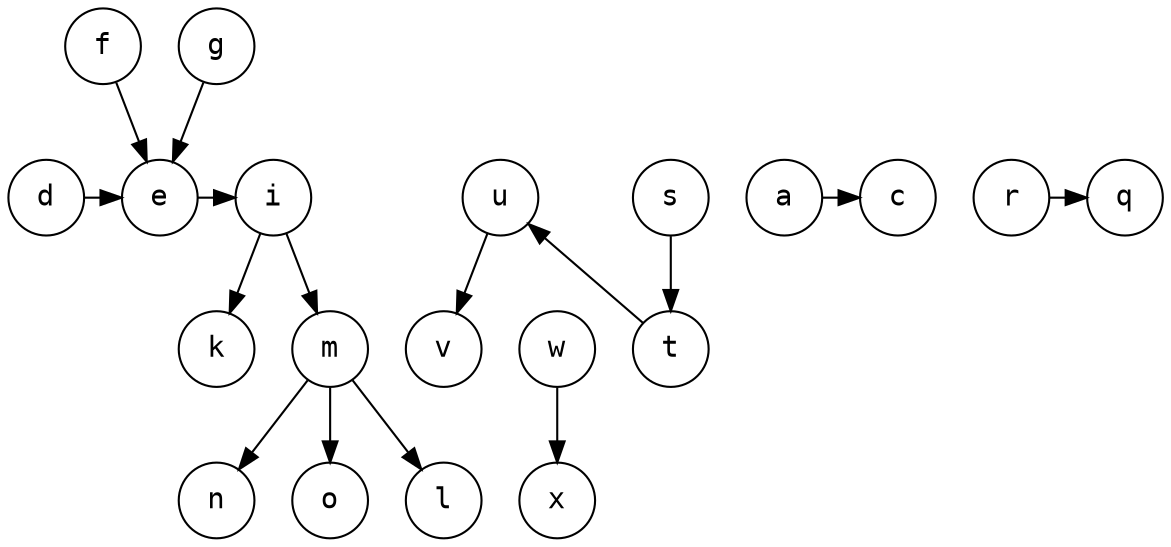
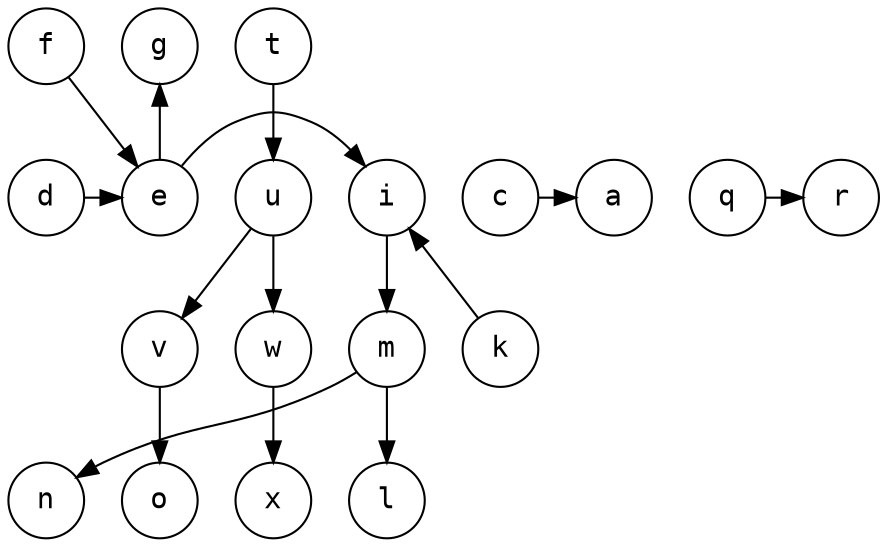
edge "g" -> "e": reversed
node "s": removed
edge "a" -> "c": reversed
edge "r" -> "q": reversed
edge "u" -> "w": added
edge "i" -> "k": reversed
edge "m" -> "o": now "v" -> "o"
